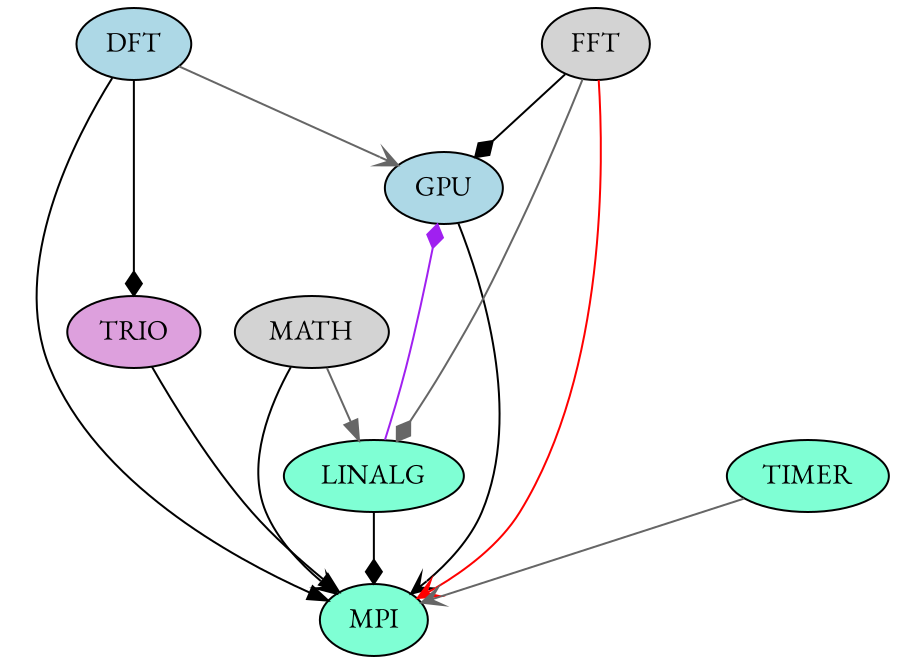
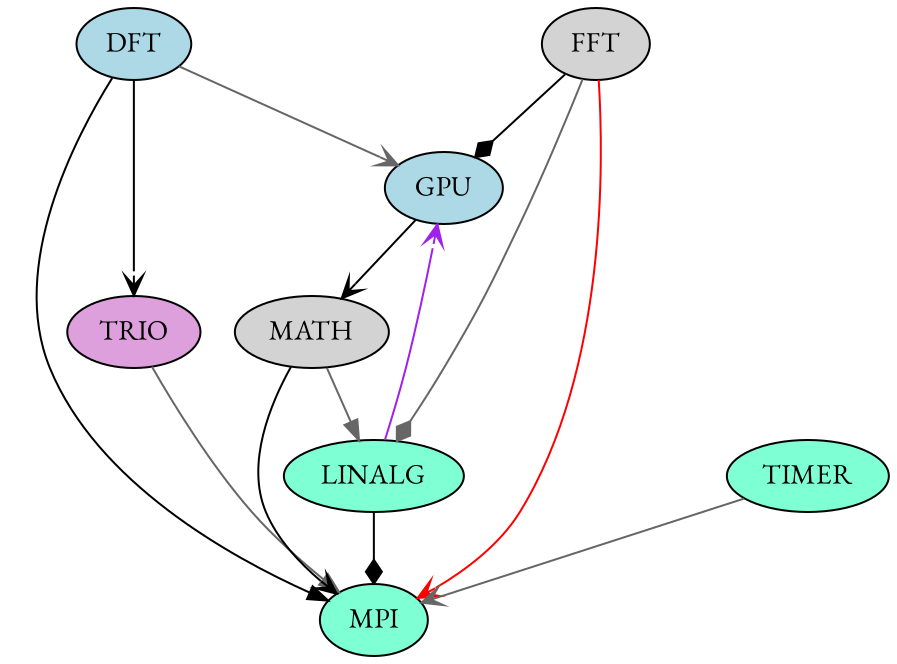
edge "DFT" -> "TRIO": arrowhead diamond -> vee
edge "LINALG" -> "GPU": arrowhead diamond -> vee
edge "GPU" -> "MPI": now "GPU" -> "MATH"
edge "TRIO" -> "MPI": color black -> gray40
